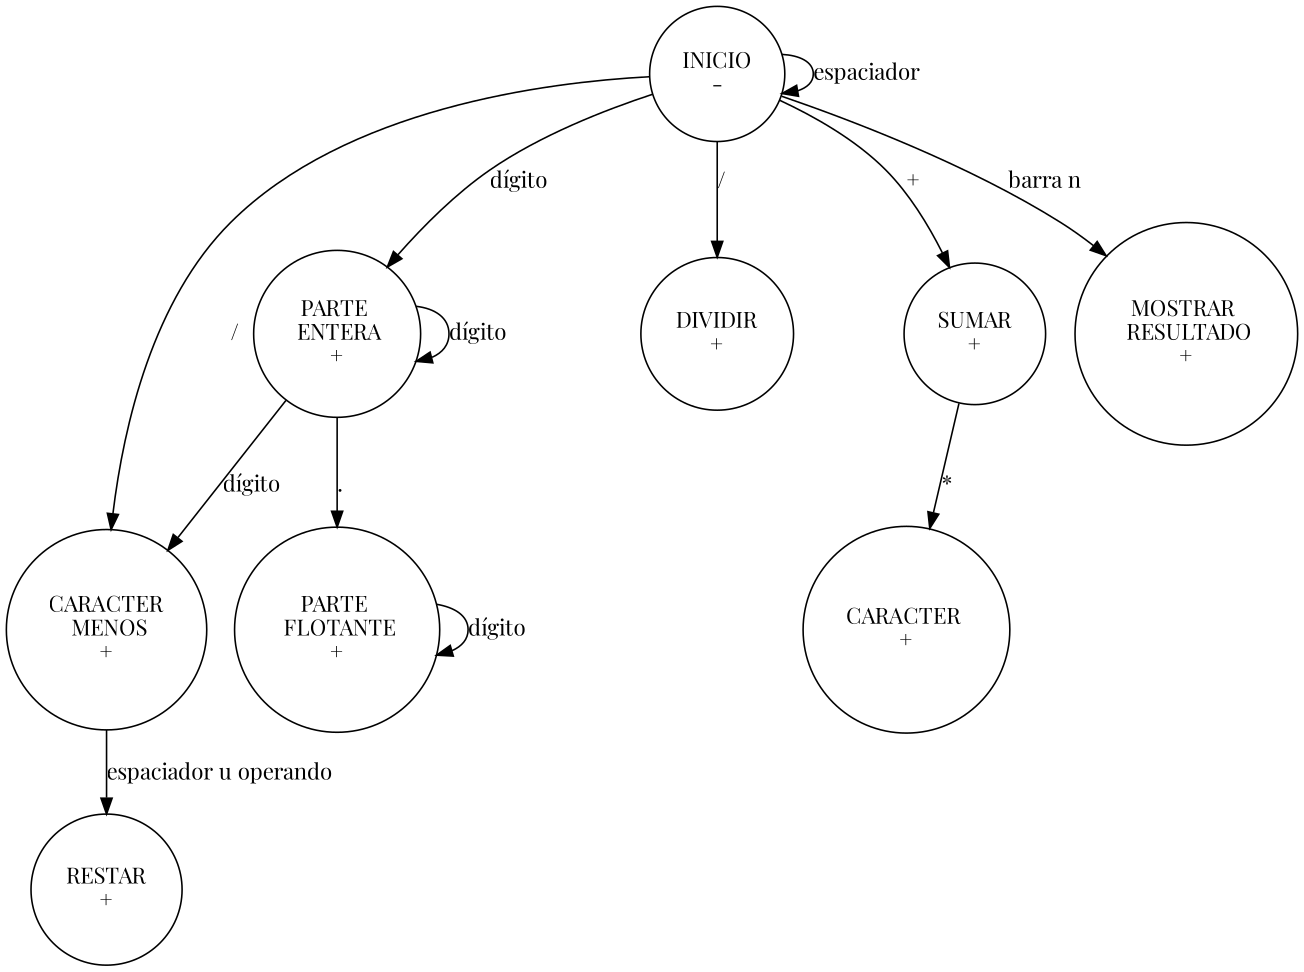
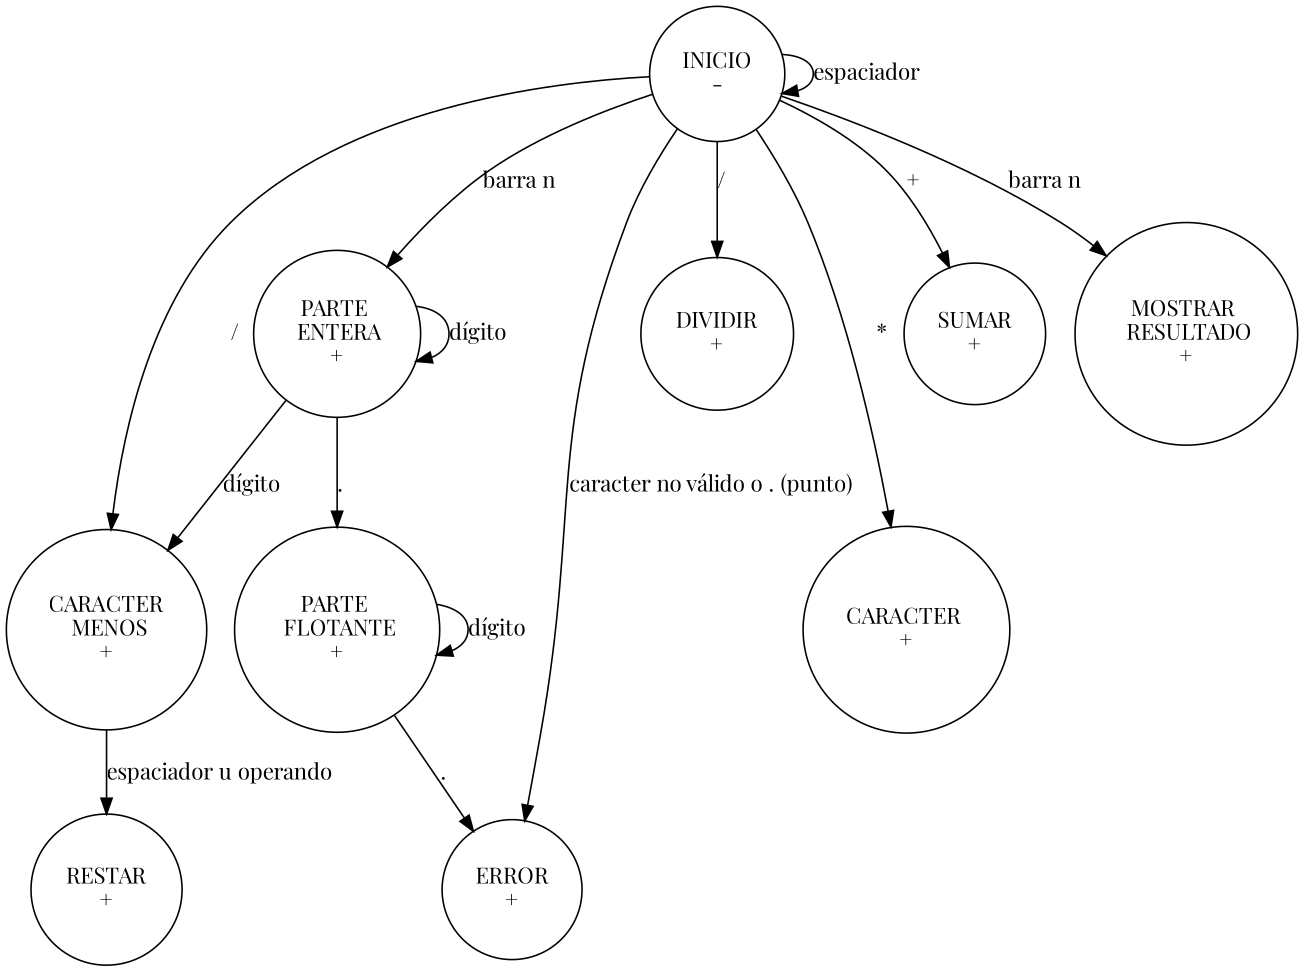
edge "INICIO -" -> "PARTE ENTERA +": label "dígito" -> "barra n"
edge "SUMAR +" -> "CARACTER +": now "INICIO -" -> "CARACTER +"
node "ERROR +": added
